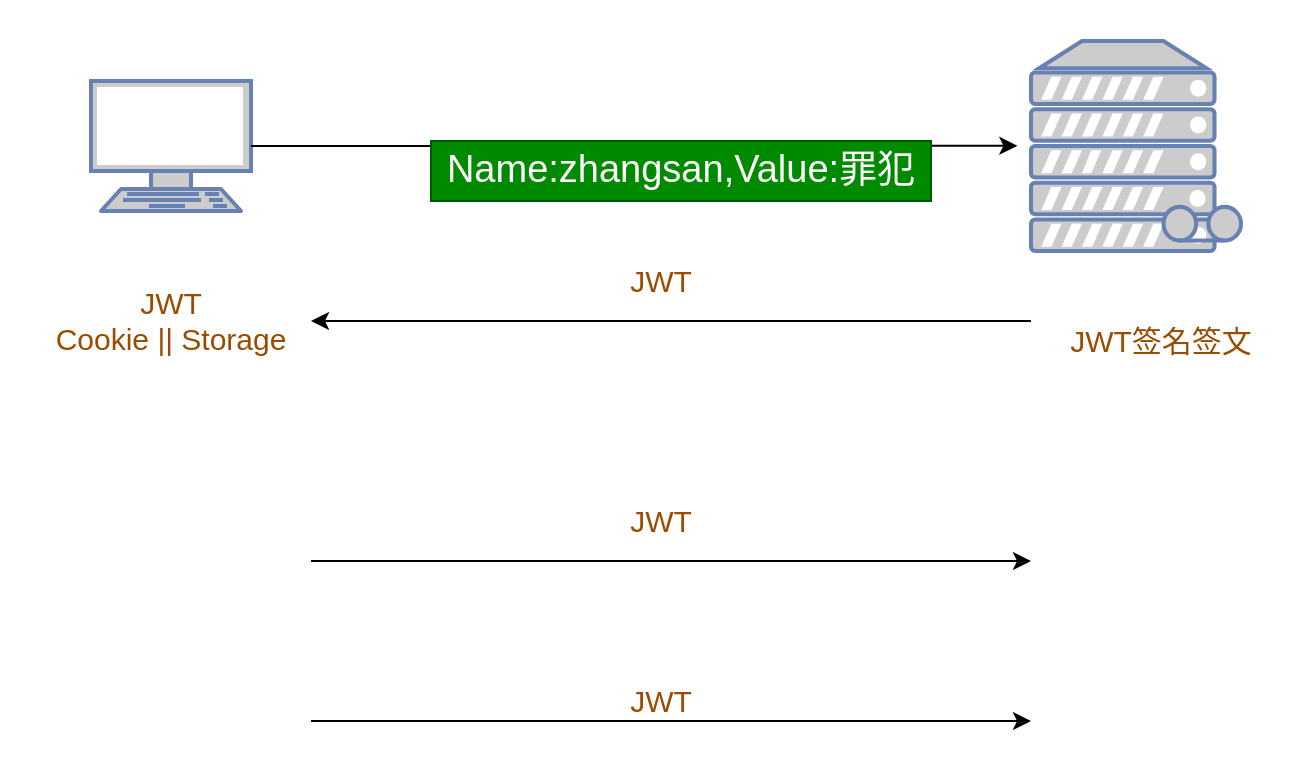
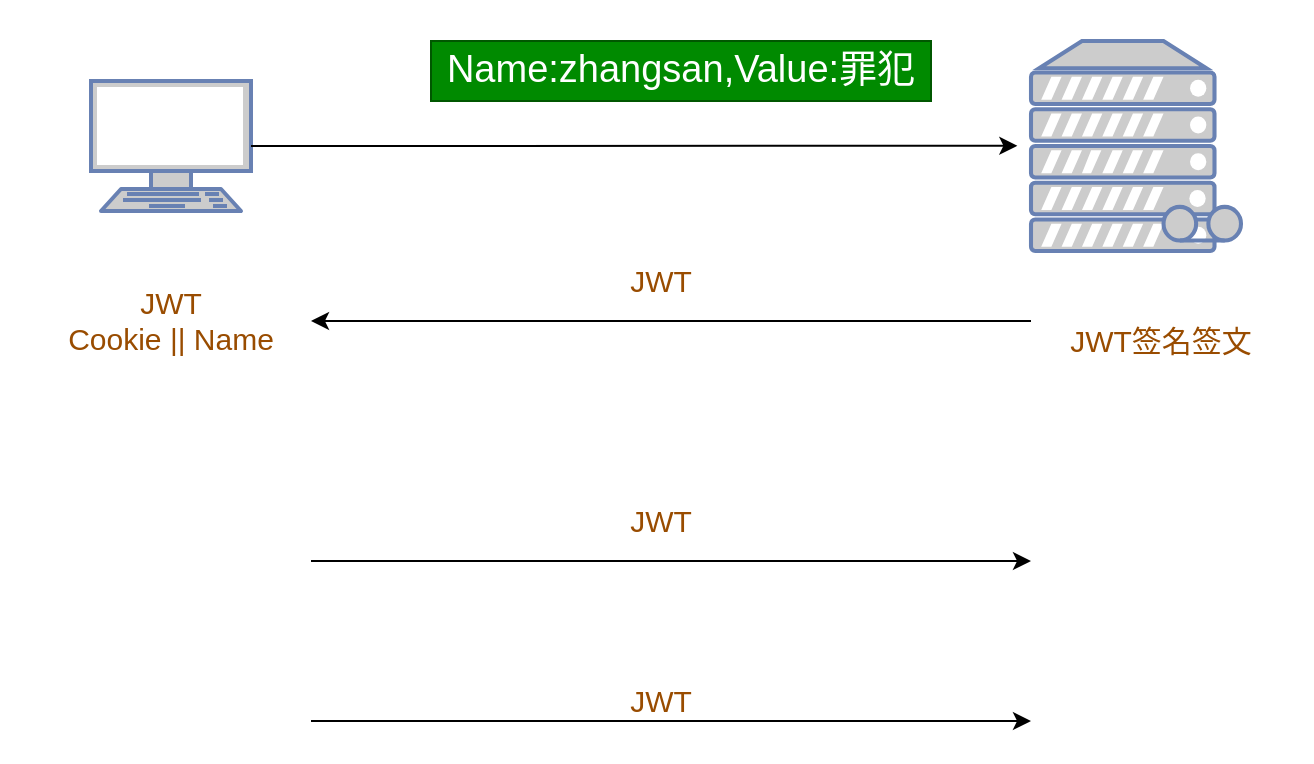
node "Name:zhangsan,Value:罪犯": moved (681, 171) -> (681, 71)
node "JWT Cookie || Storage": label "JWT Cookie || Storage" -> "JWT Cookie || Name"
